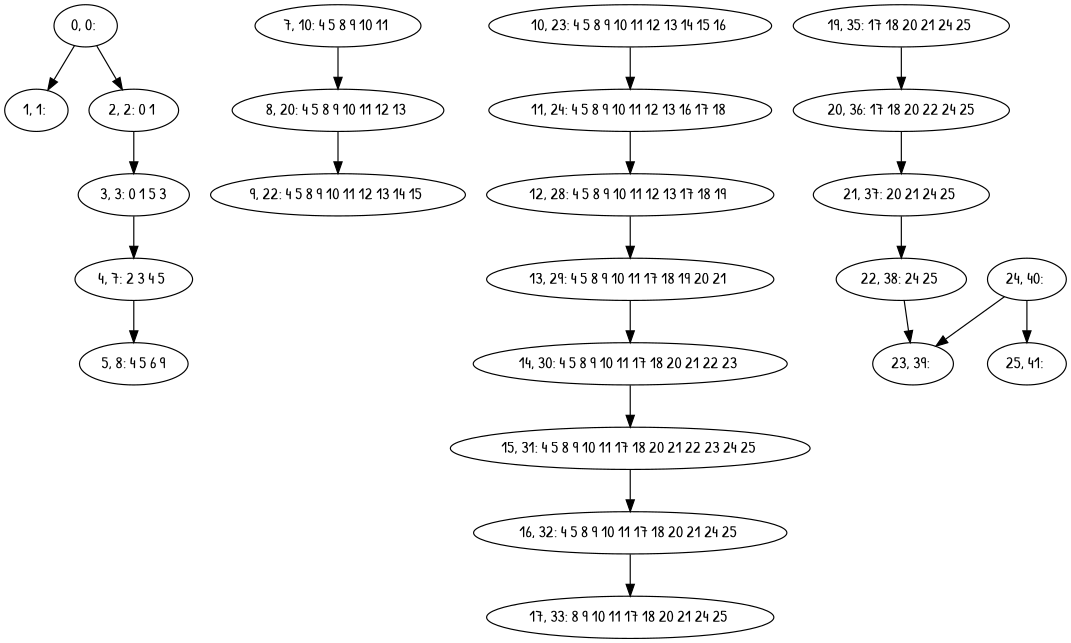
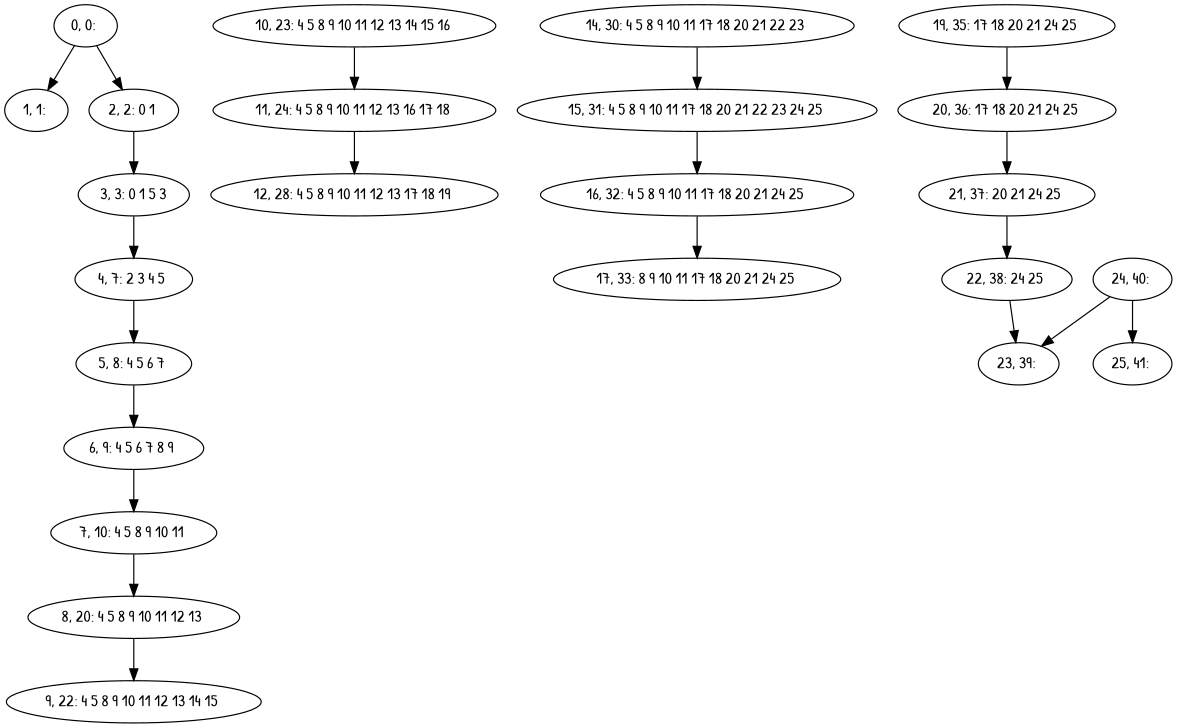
node "20, 36: 17 18 20 22 24 25": label "20, 36: 17 18 20 22 24 25" -> "20, 36: 17 18 20 21 24 25"
node "13, 29: 4 5 8 9 10 11 17 18 19 20 21": removed
node "5, 8: 4 5 6 9": label "5, 8: 4 5 6 9" -> "5, 8: 4 5 6 7"
node "6, 9: 4 5 6 7 8 9": added
